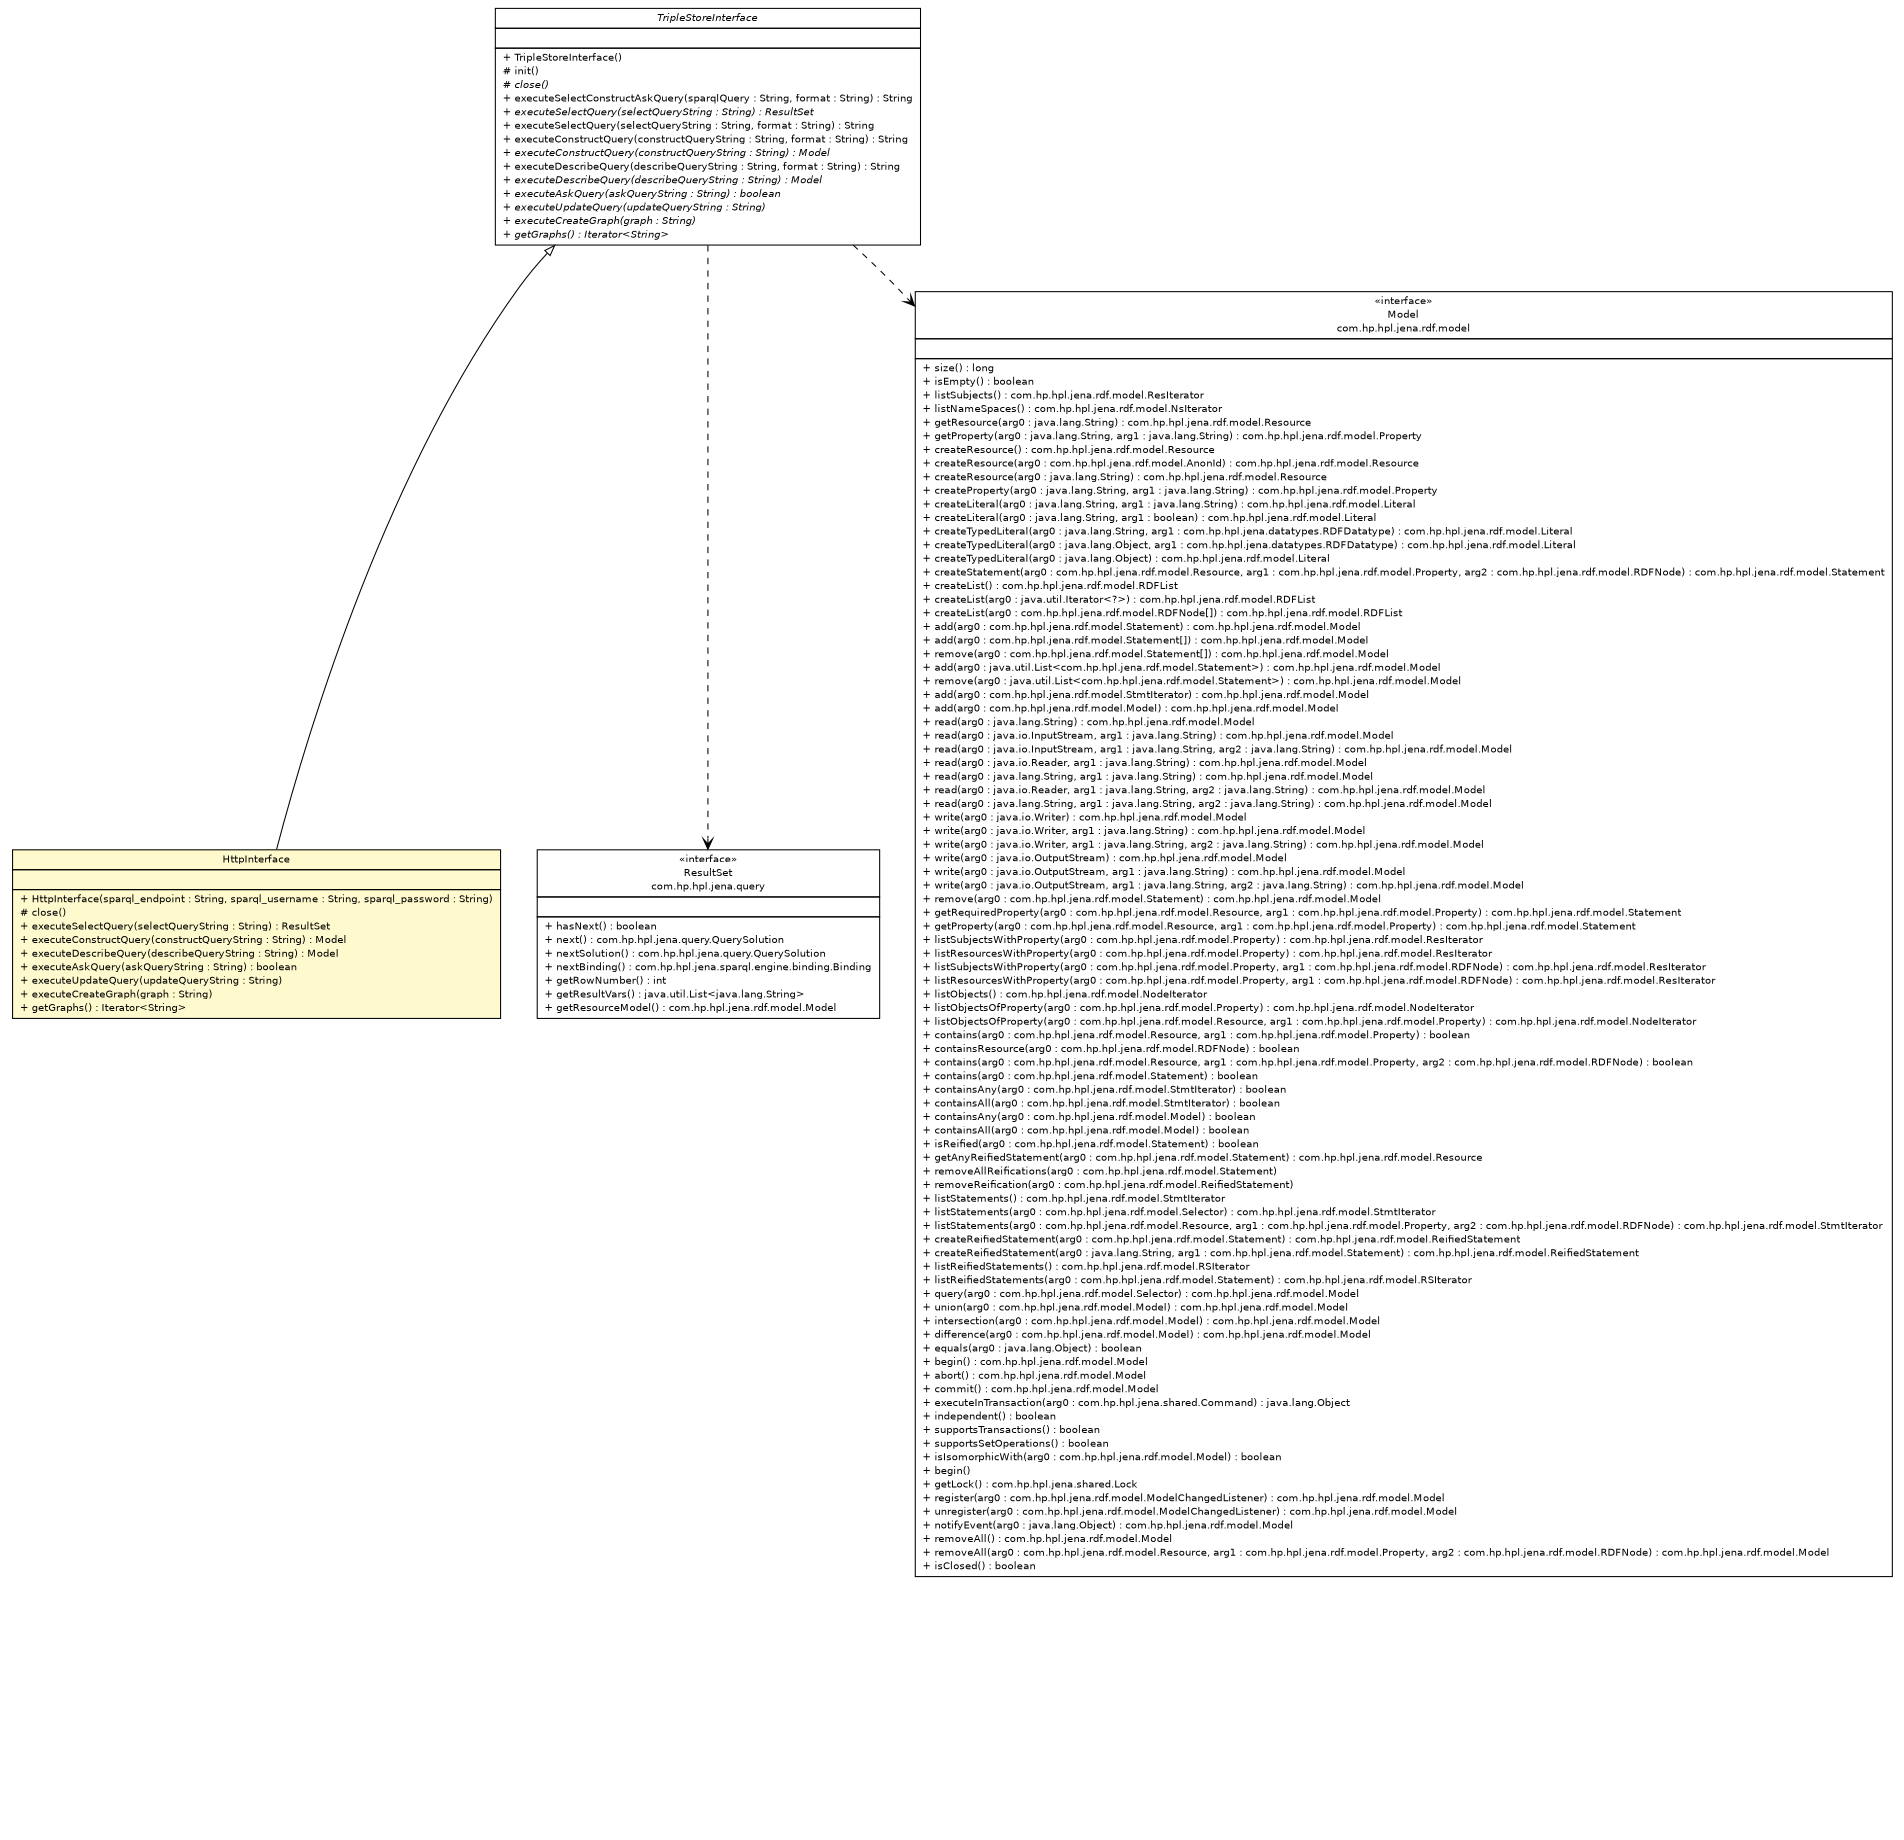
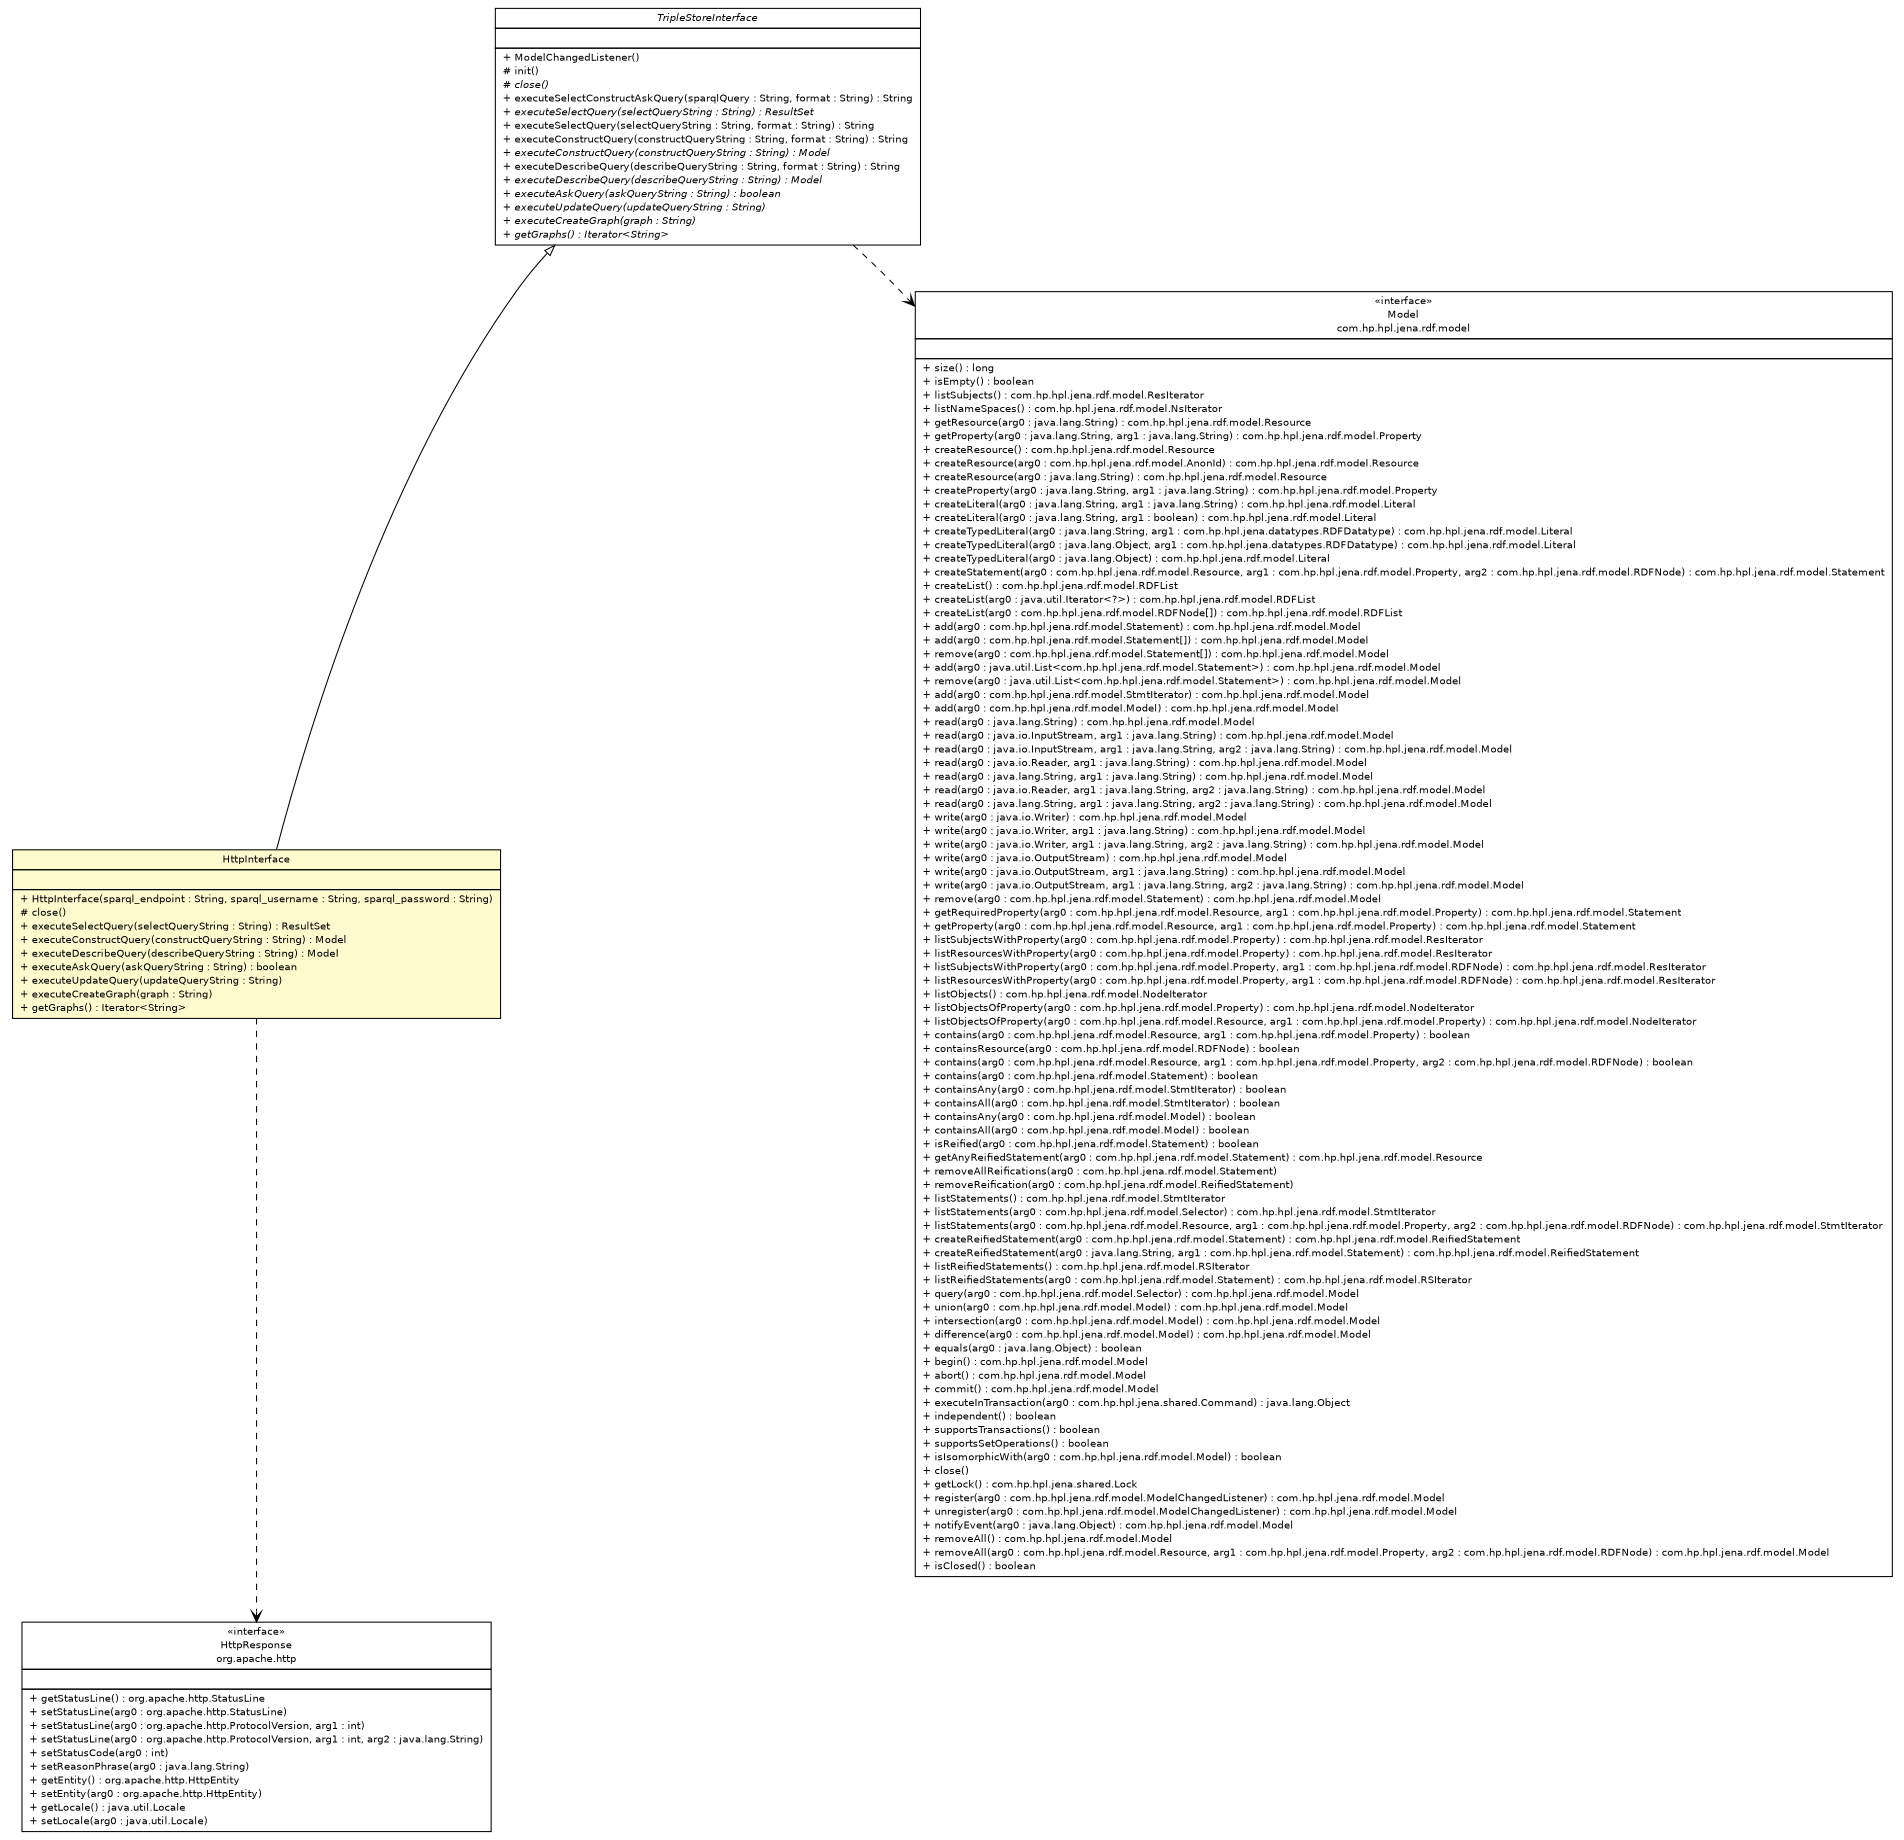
node "TripleStoreInterface": text "+ TripleStoreInterface()" -> "+ ModelChangedListener()"
node "ResultSet": removed
node "Model": text "+ begin()" -> "+ close()"
node "HttpResponse": added
